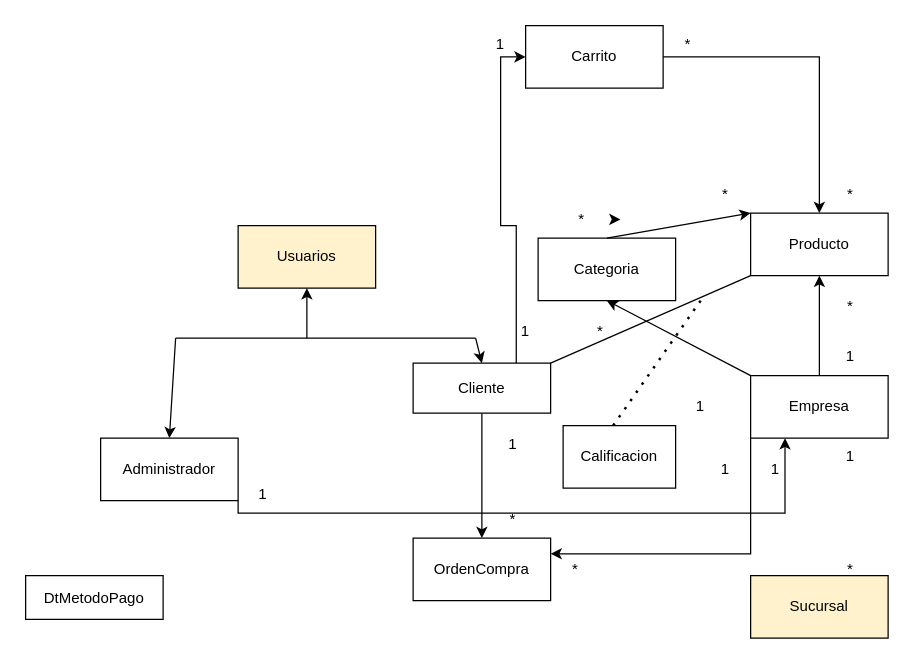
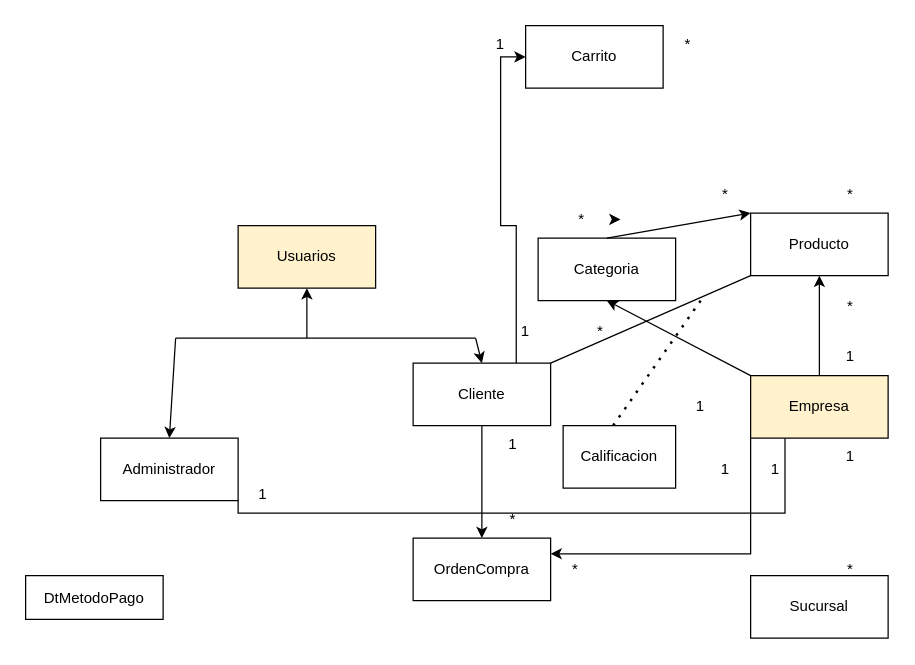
edge "Carrito" -> "Producto": removed
node "Cliente": size 138x50 -> 138x63
node "Empresa": fillcolor #ffffff -> #fff2cc
edge "Administrador" -> "Empresa": arrowhead classic -> none
node "Sucursal": fillcolor #fff2cc -> #ffffff
